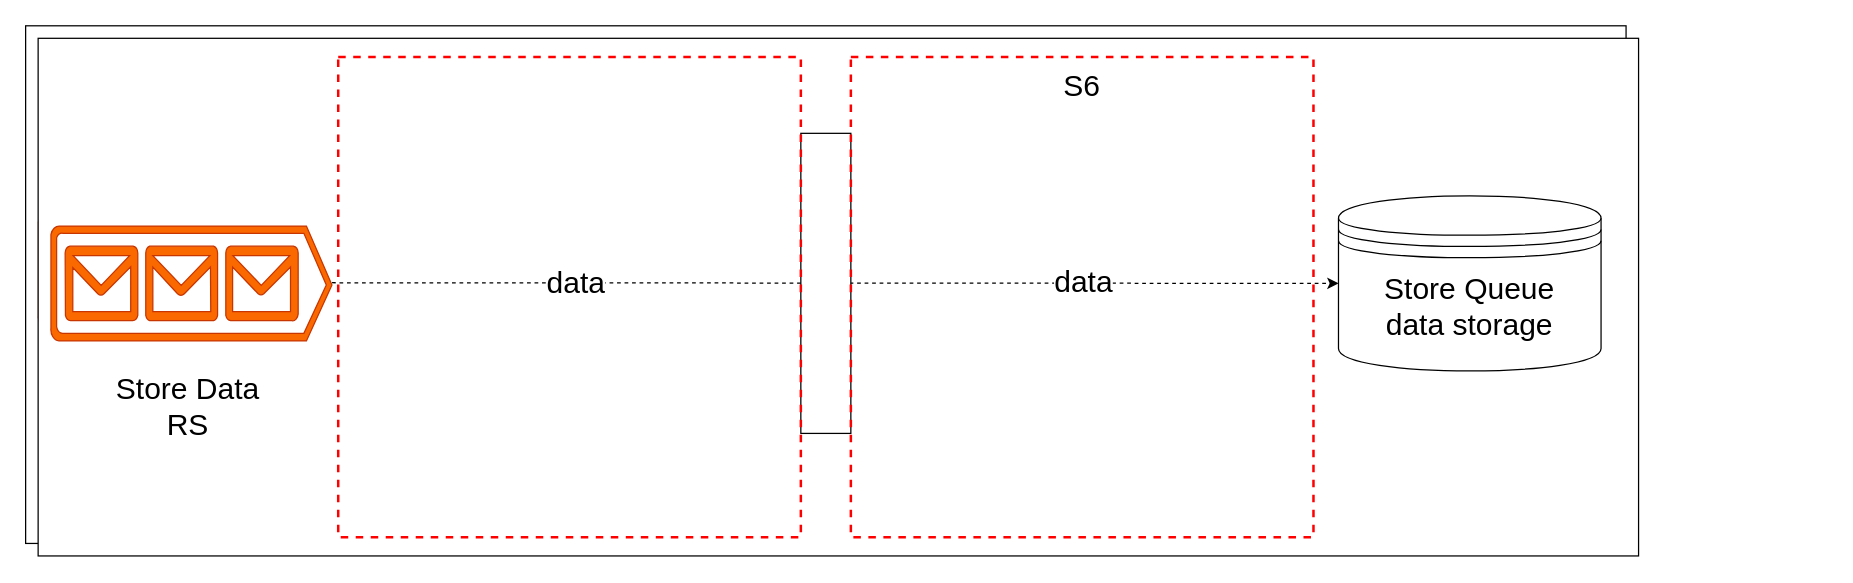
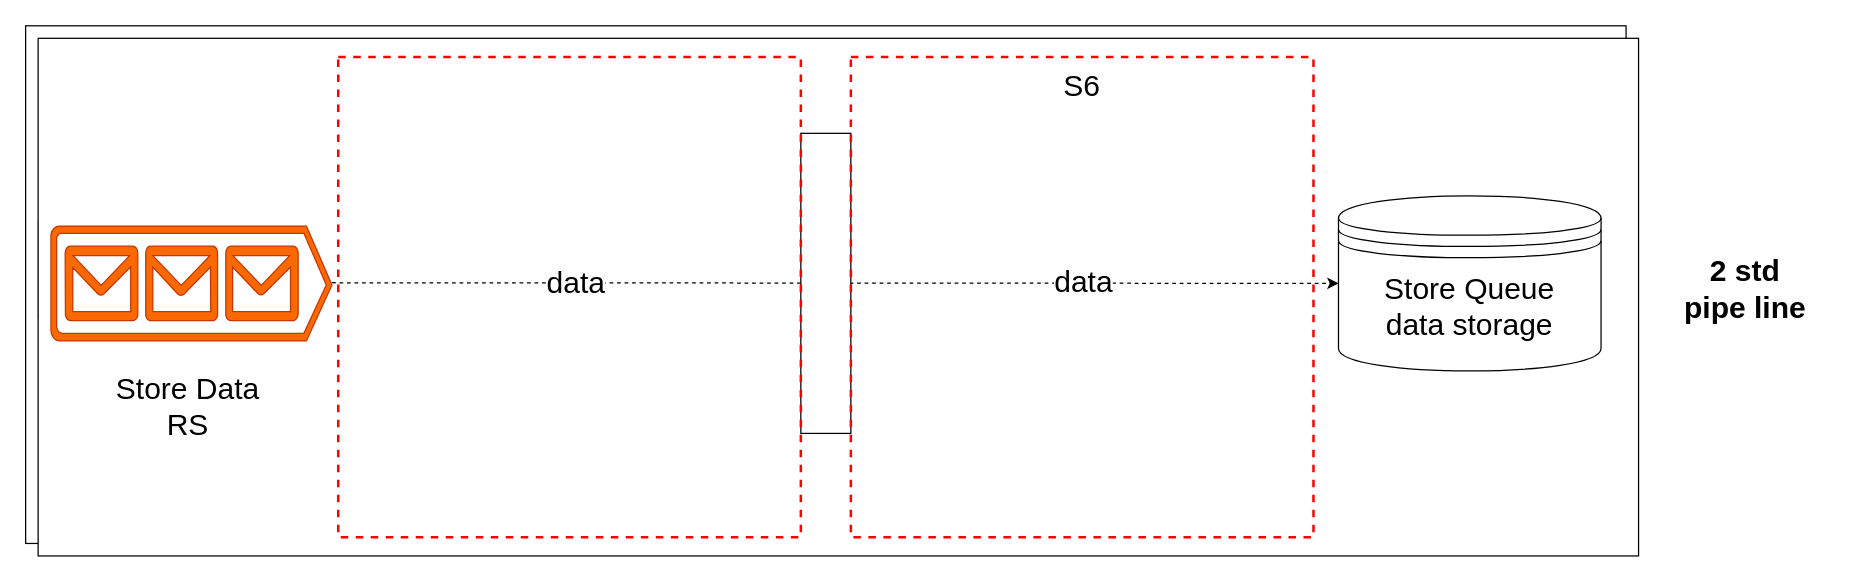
node "2 std pipe line": added
